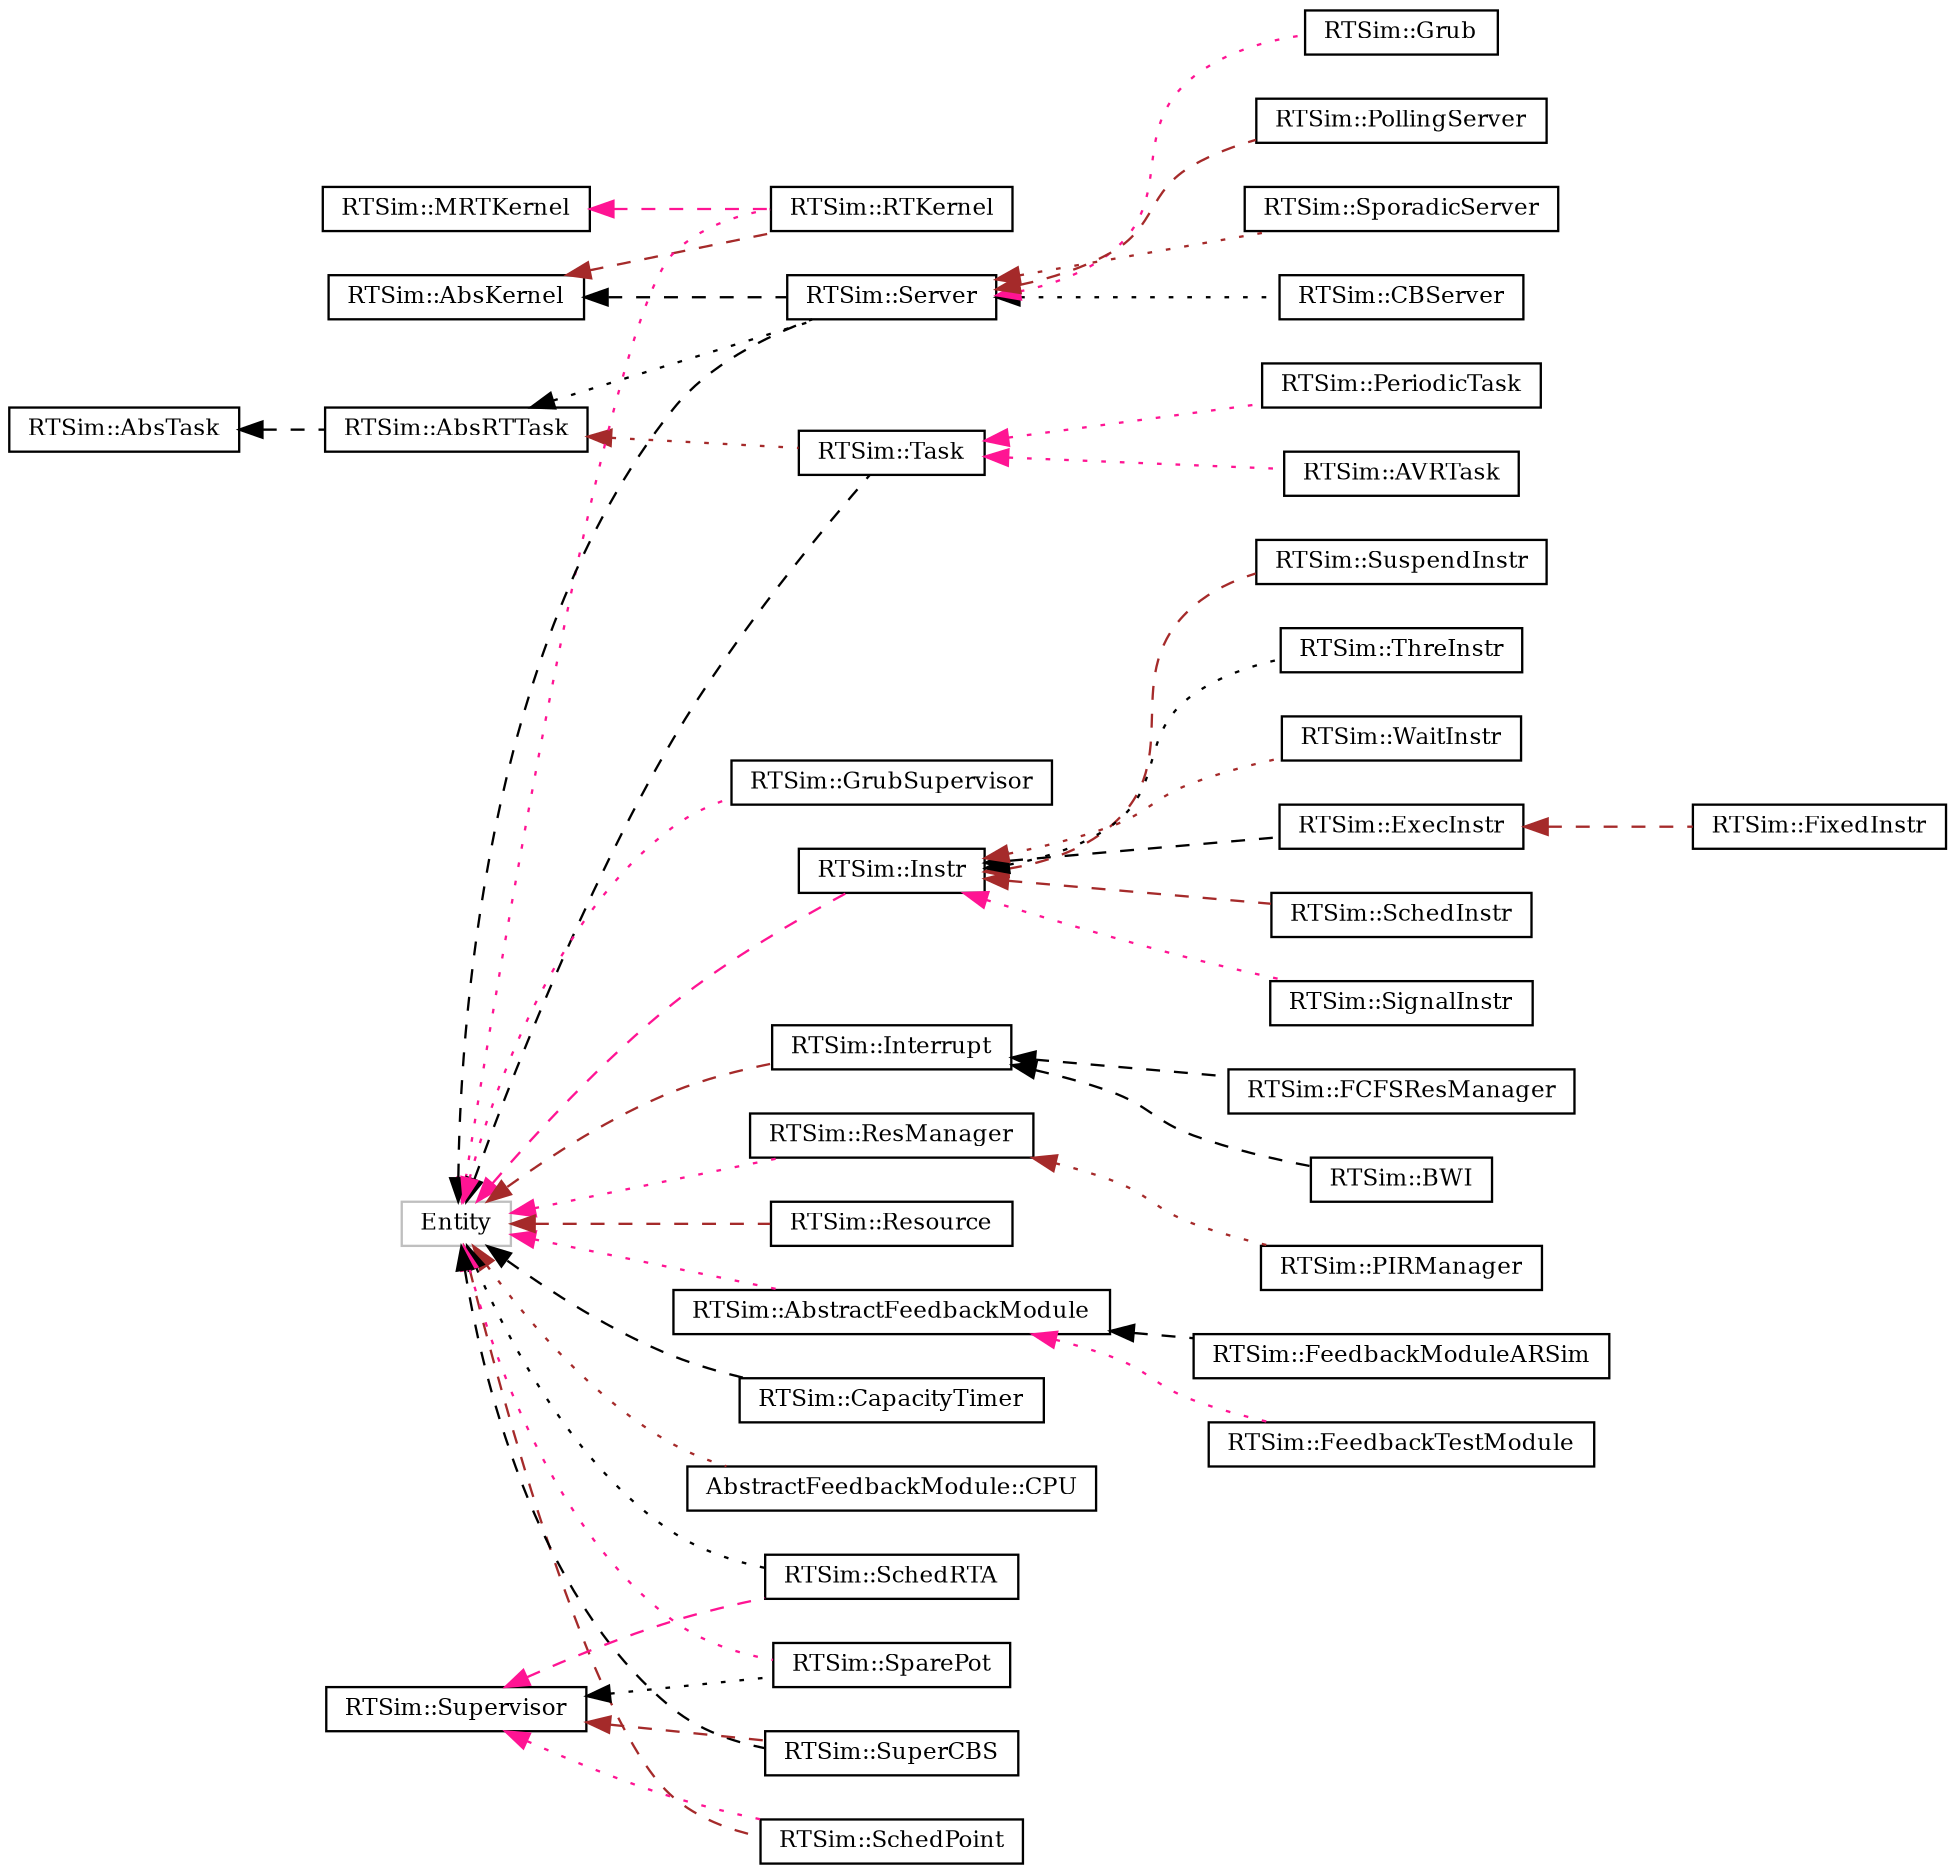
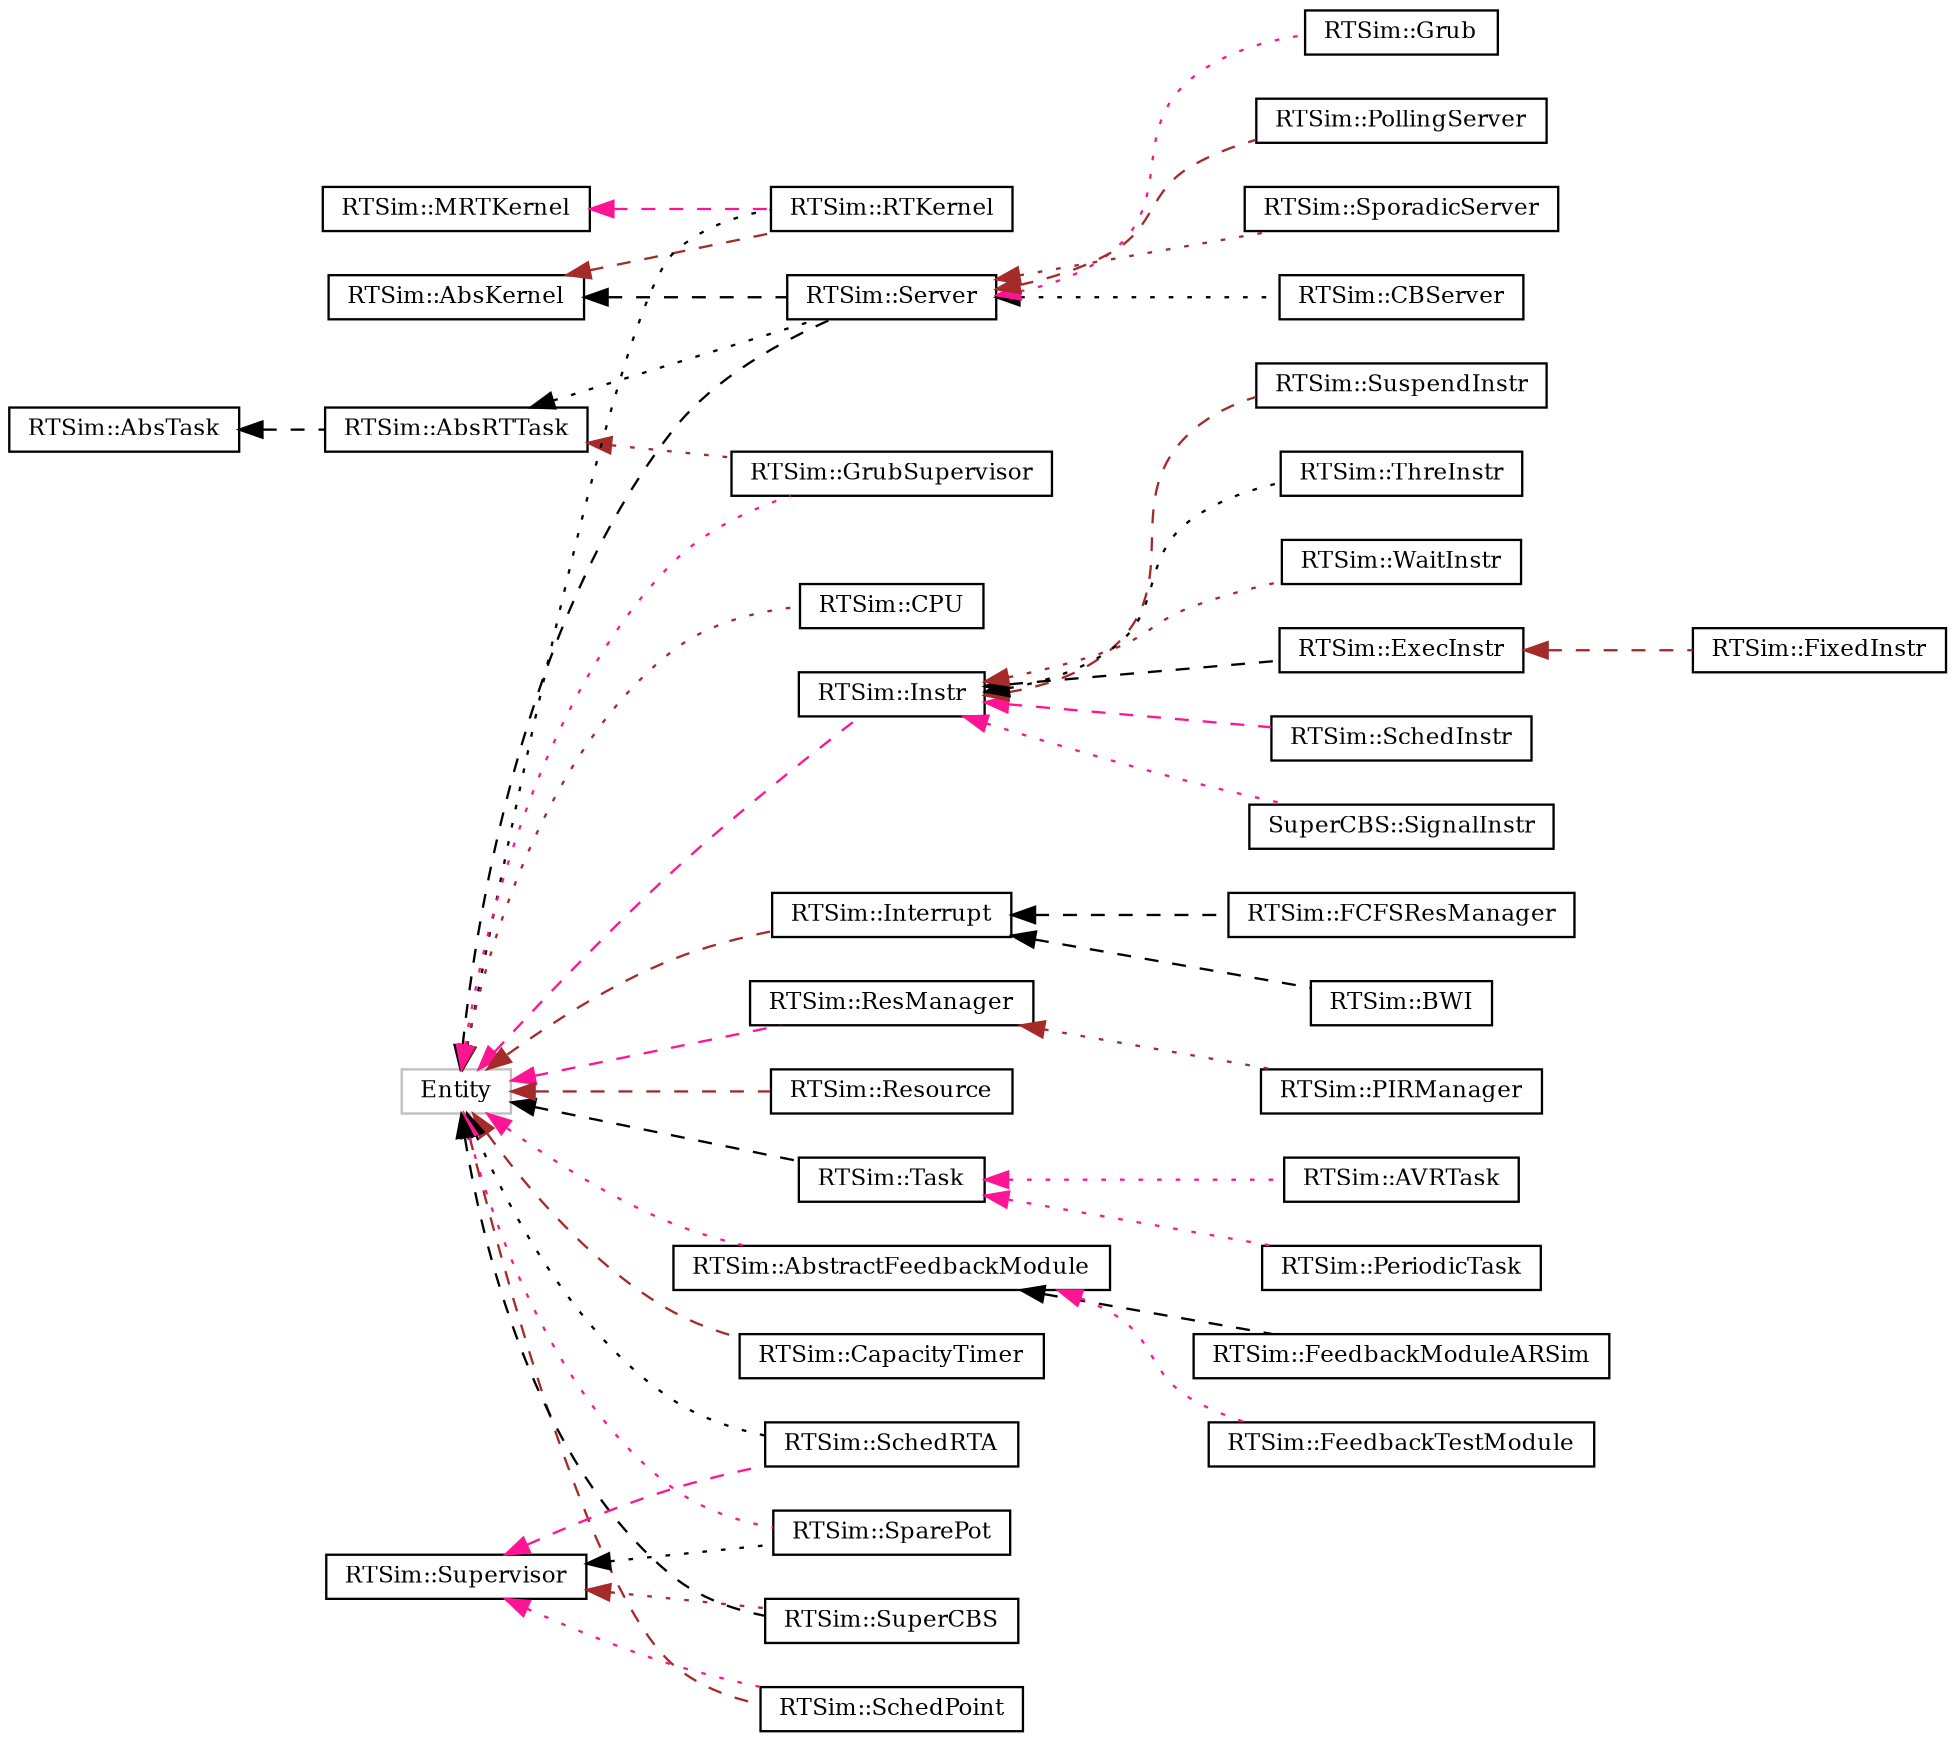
edge "RTSim::Task" -> "RTSim::AbsRTTask": now "RTSim::GrubSupervisor" -> "RTSim::AbsRTTask"
edge "RTSim::RTKernel" -> "Entity": color deeppink -> black
edge "RTSim::SchedInstr" -> "RTSim::Instr": color brown -> deeppink
node "RTSim::SignalInstr": label "RTSim::SignalInstr" -> "SuperCBS::SignalInstr"
edge "RTSim::ResManager" -> "Entity": style dotted -> dashed
edge "RTSim::CapacityTimer" -> "Entity": color black -> brown
node "AbstractFeedbackModule::CPU": label "AbstractFeedbackModule::CPU" -> "RTSim::CPU"
edge "RTSim::SuperCBS" -> "RTSim::Supervisor": style dashed -> dotted
